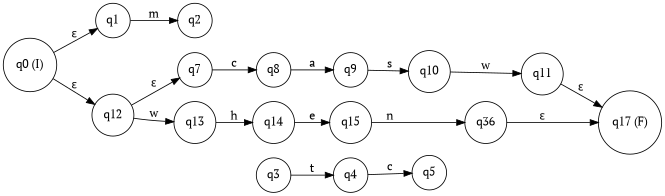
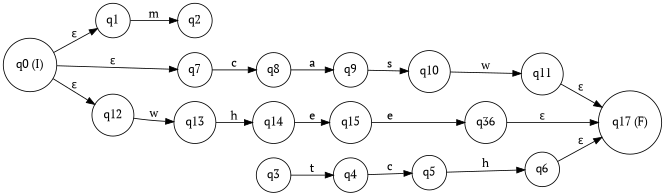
edge "q12" -> "q7": now "q0 (I)" -> "q7"
edge "q15" -> "q36": label "n" -> "e"
node "q6": added
